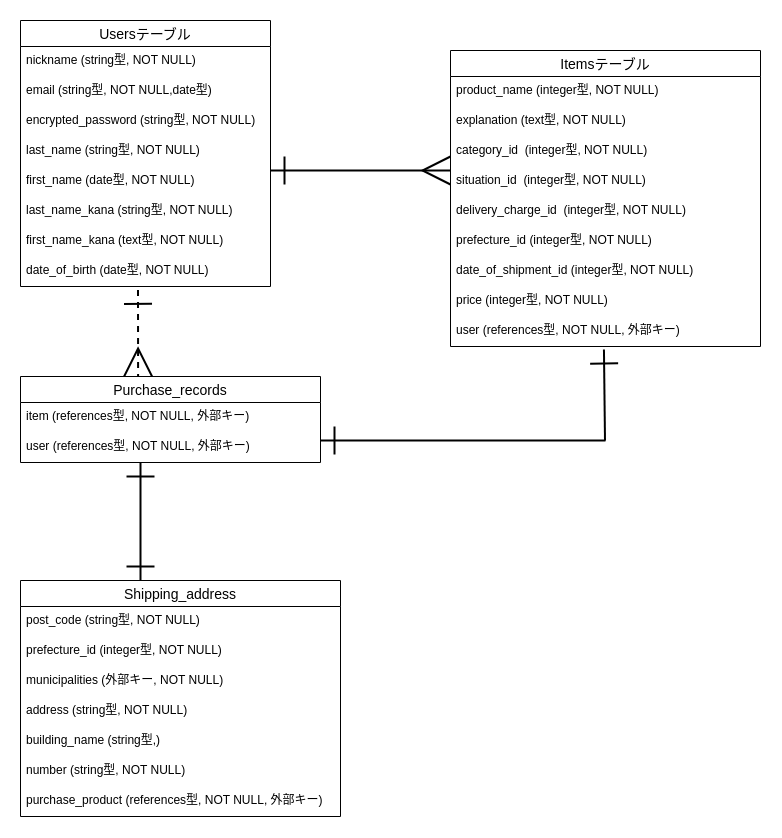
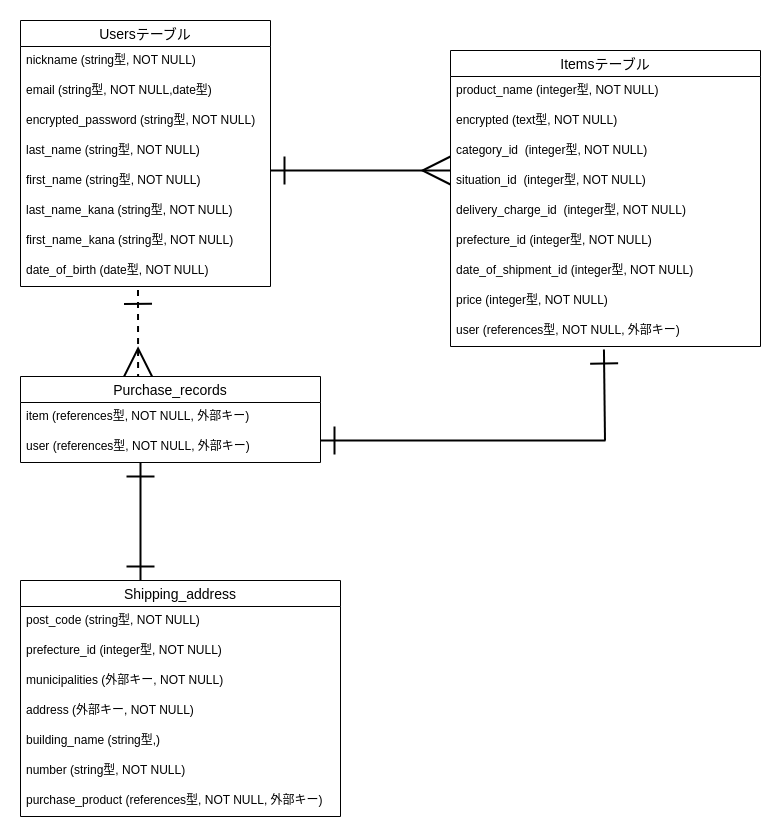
node "explanation (text型, NOT NULL)": label "explanation (text型, NOT NULL)" -> "encrypted (text型, NOT NULL)"
node "first_name (date型, NOT NULL)": label "first_name (date型, NOT NULL)" -> "first_name (string型, NOT NULL)"
node "first_name_kana (text型, NOT NULL)": label "first_name_kana (text型, NOT NULL)" -> "first_name_kana (string型, NOT NULL)"
node "address (string型, NOT NULL)": label "address (string型, NOT NULL)" -> "address (外部キー, NOT NULL)"
